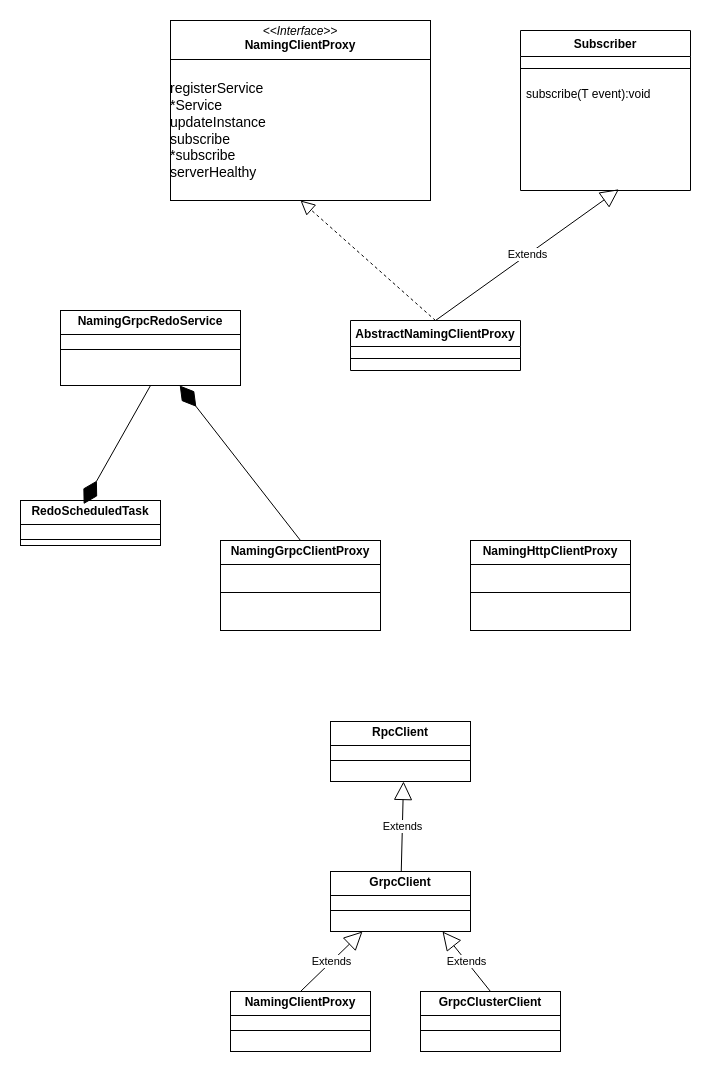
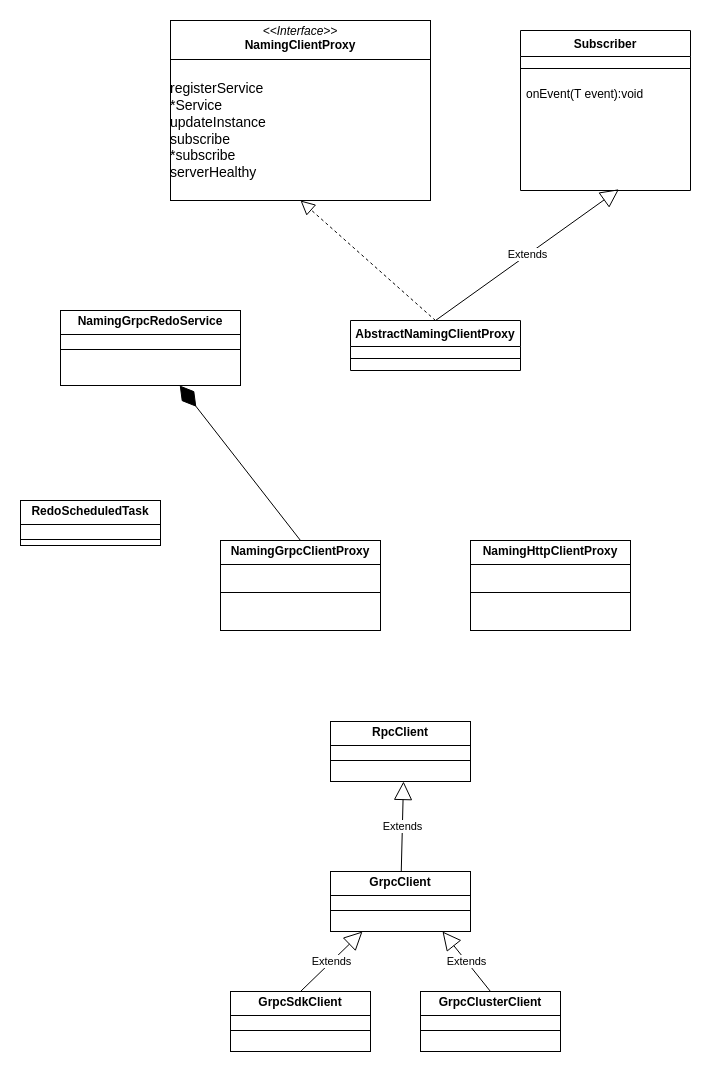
node "subscribe(T event):void": label "subscribe(T event):void" -> "onEvent(T event):void"
edge "NamingGrpcRedoService" -> "RedoScheduledTask": removed
node "NamingClientProxy": label "NamingClientProxy" -> "GrpcSdkClient"
